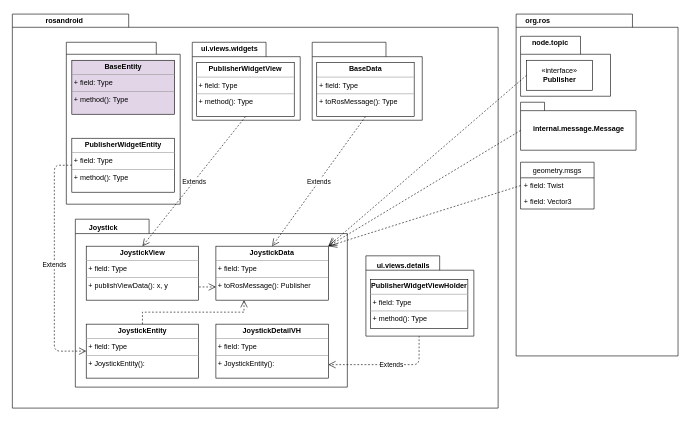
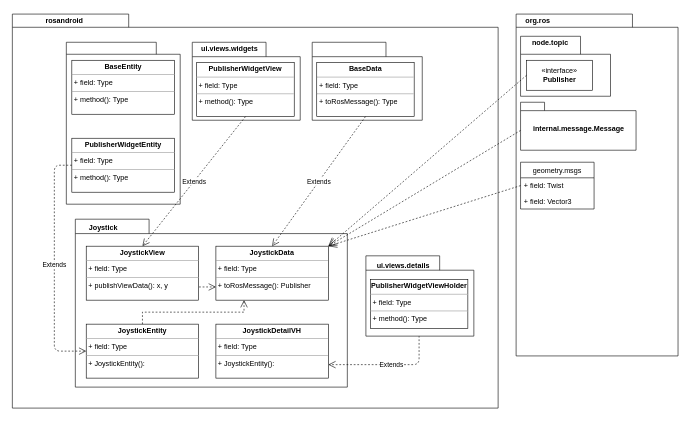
node "BaseEntity + field: Type + method(): Type": fillcolor #e1d5e7 -> #ffffff
